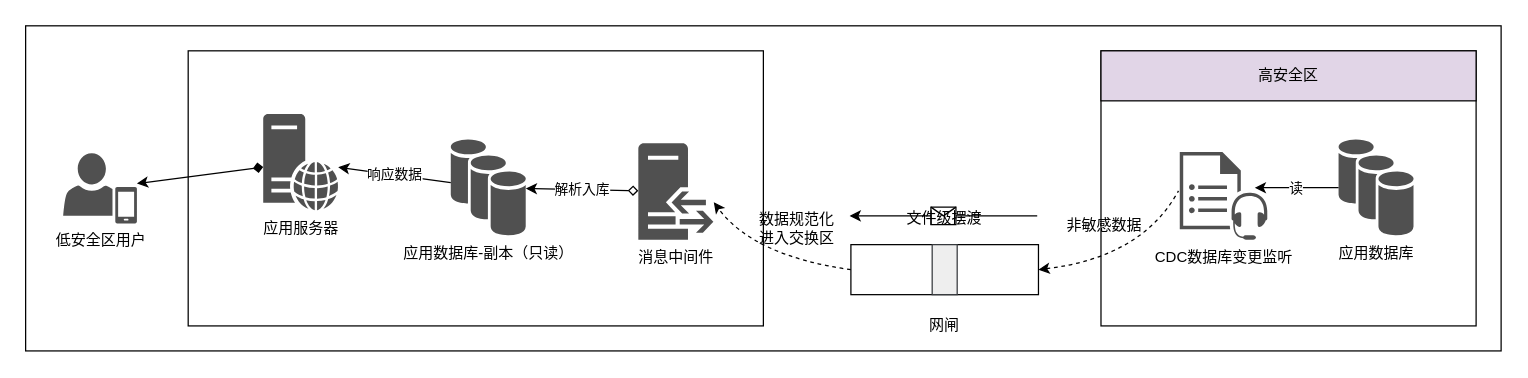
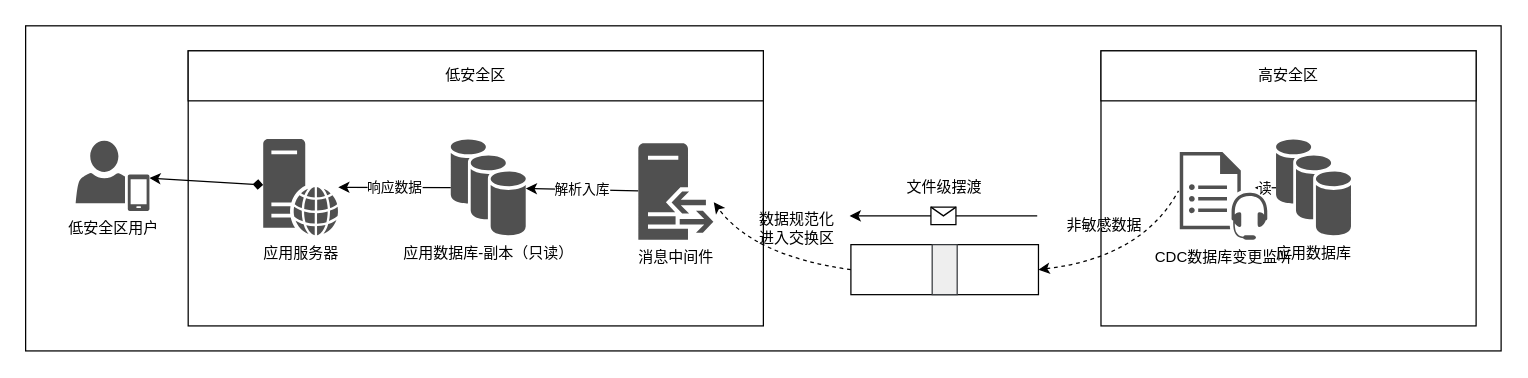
node "低安全区": added
node "高安全区": fillcolor #e1d5e7 -> #ffffff
node "应用服务器": moved (301, 162) -> (301, 187)
node "低安全区用户": moved (100, 188) -> (113, 176)
node "应用数据库": moved (1376, 188) -> (1313, 188)
edge "应用数据库-副本（只读）" -- "消息中间件": arrowhead diamond -> none
node "文件级摆渡": moved (944, 218) -> (944, 187)
node "网闸": removed
